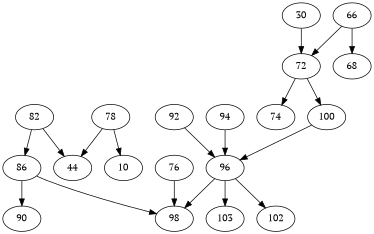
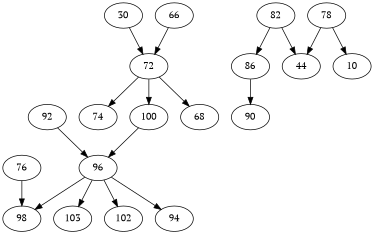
edge "66" -> "68": now "72" -> "68"
edge "94" -> "96": reversed
edge "86" -> "98": removed
